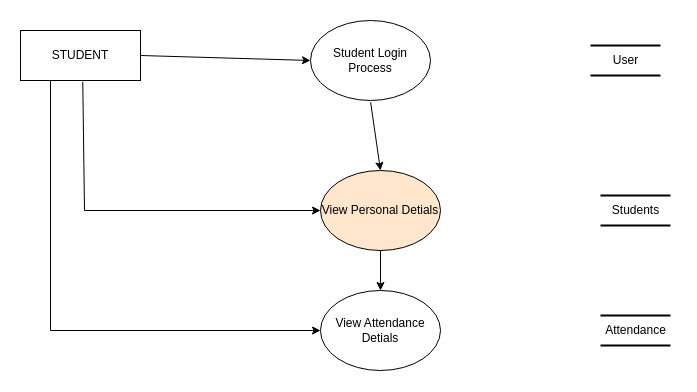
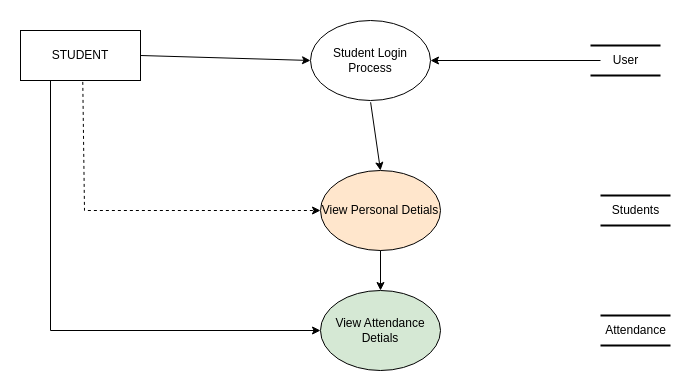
edge "User" -> "Student Login Process": added
edge "STUDENT" -> "View Personal Detials": style solid -> dashed
node "View Attendance Detials": fillcolor #ffffff -> #d5e8d4
